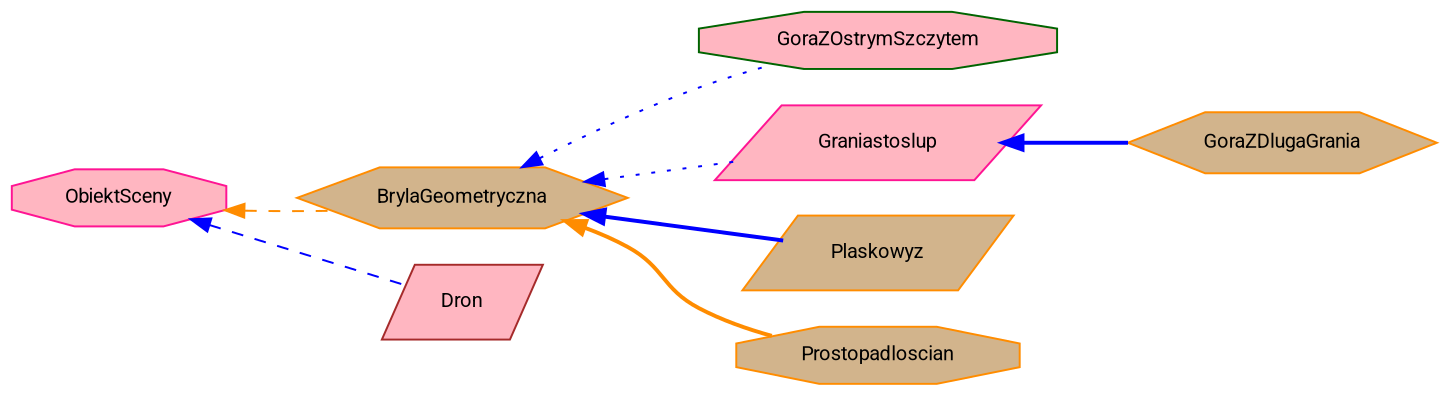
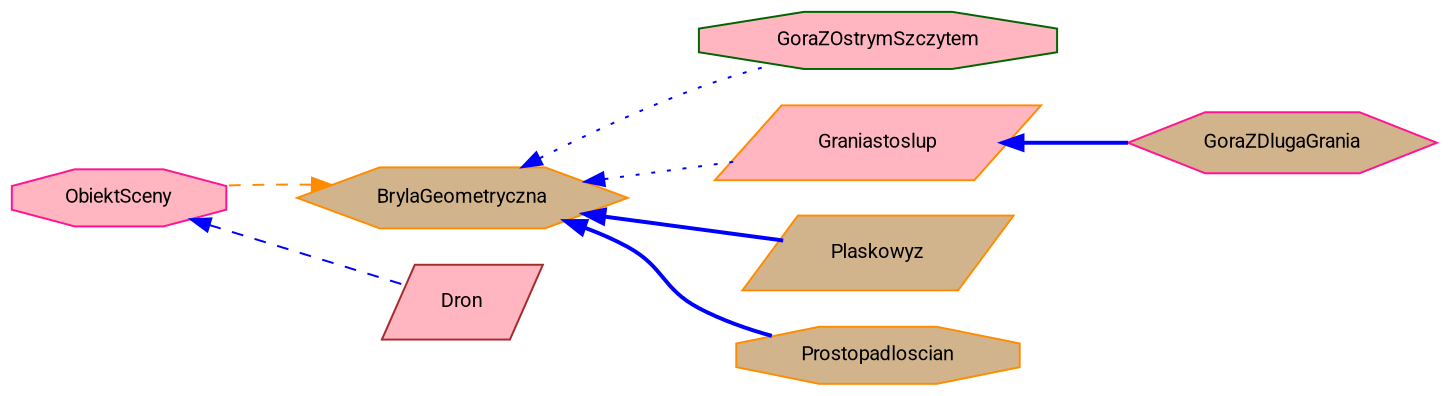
node "Graniastoslup": color deeppink -> darkorange
node "GoraZDlugaGrania": color darkorange -> deeppink
edge "BrylaGeometryczna" -> "ObiektSceny": reversed
edge "Prostopadloscian" -> "BrylaGeometryczna": color darkorange -> blue
